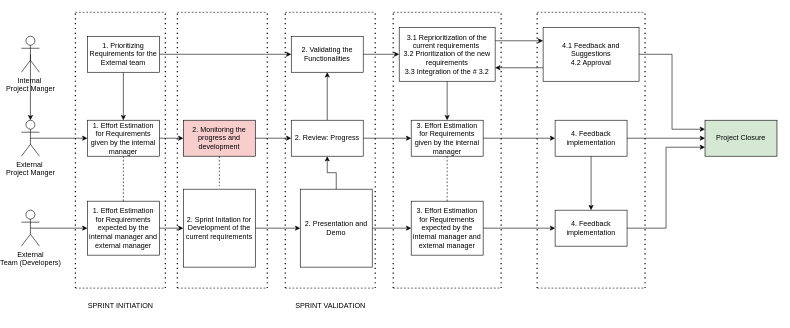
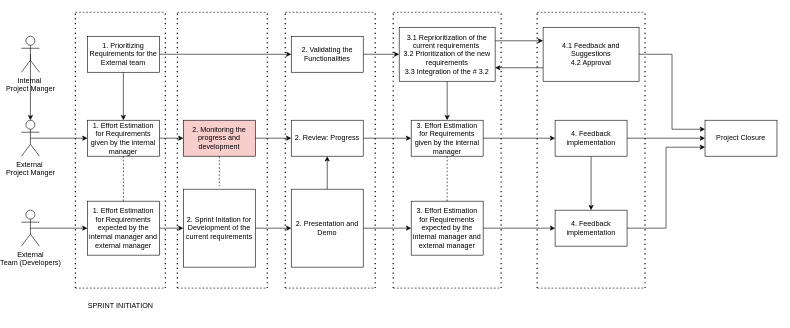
edge "2. Review: Progress" -> "2. Validating the Functionalities": removed
node "Project Closure": fillcolor #d5e8d4 -> #ffffff
node "2. Presentation and Demo": moved (336, 228) -> (327, 228)
node "SPRINT VALIDATION": removed
